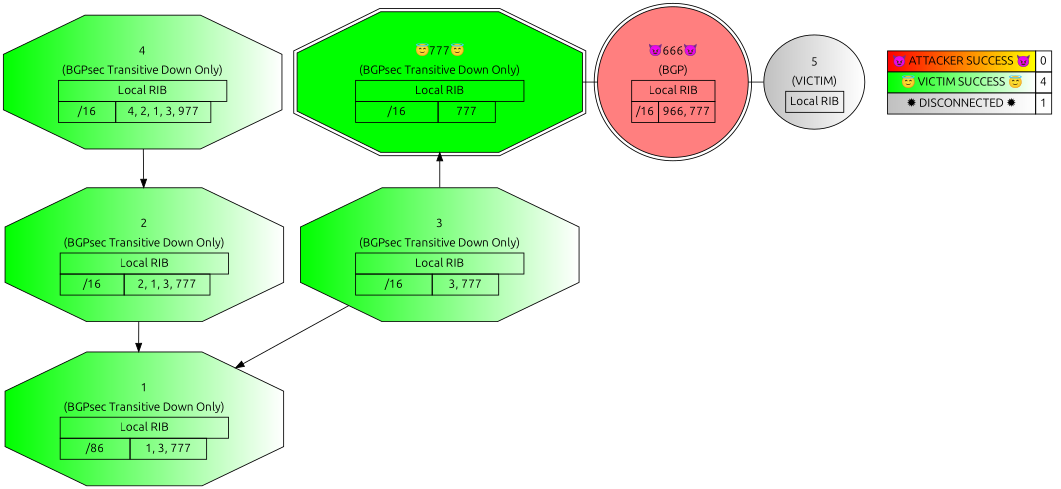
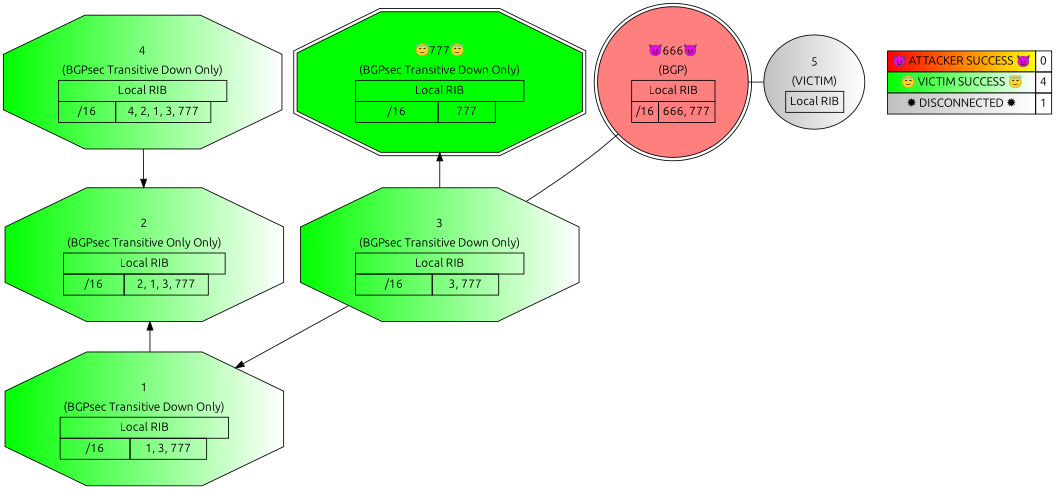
edge "😇777😇" -- "😈666😈": now "3" -- "😈666😈"
node "4": text "4, 2, 1, 3, 977" -> "4, 2, 1, 3, 777"
node "😈666😈": text "966, 777" -> "666, 777"
node "2": text "(BGPsec Transitive Down Only)" -> "(BGPsec Transitive Only Only)"
edge "2" -> "1": reversed
node "1": text "/86" -> "/16"
